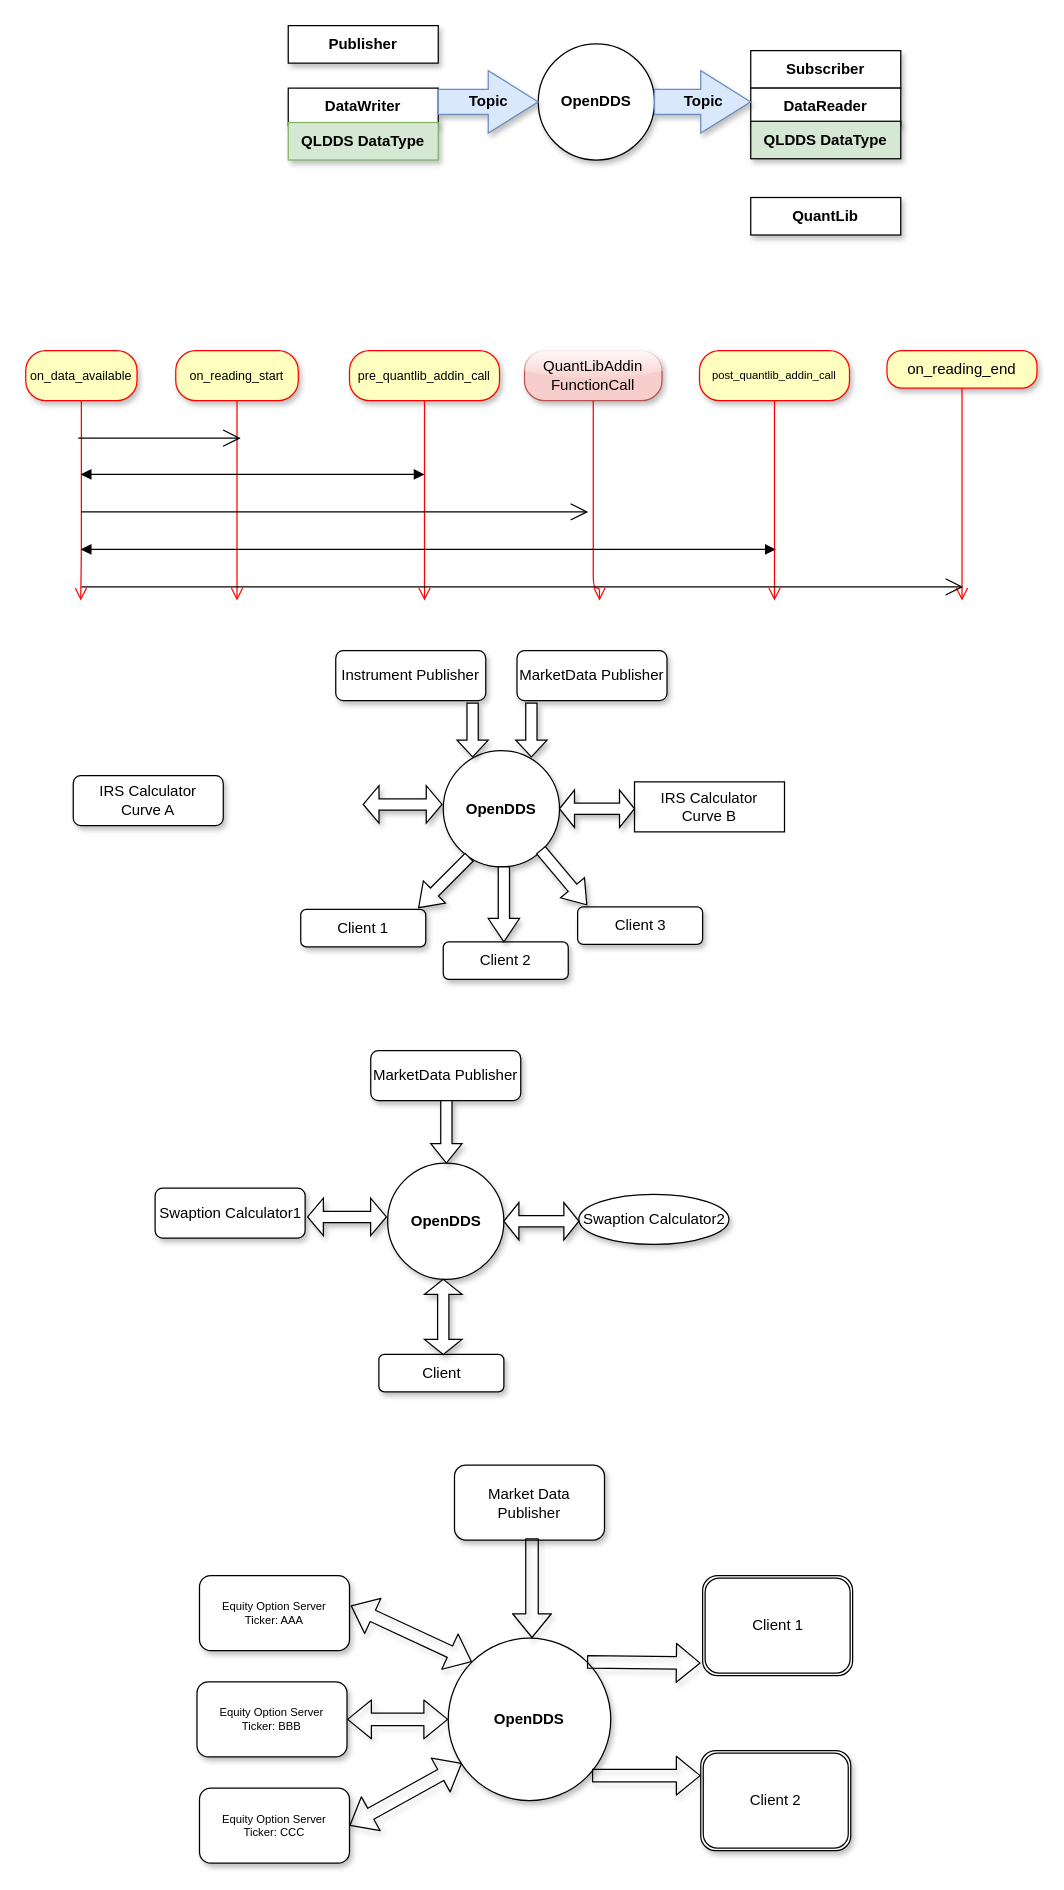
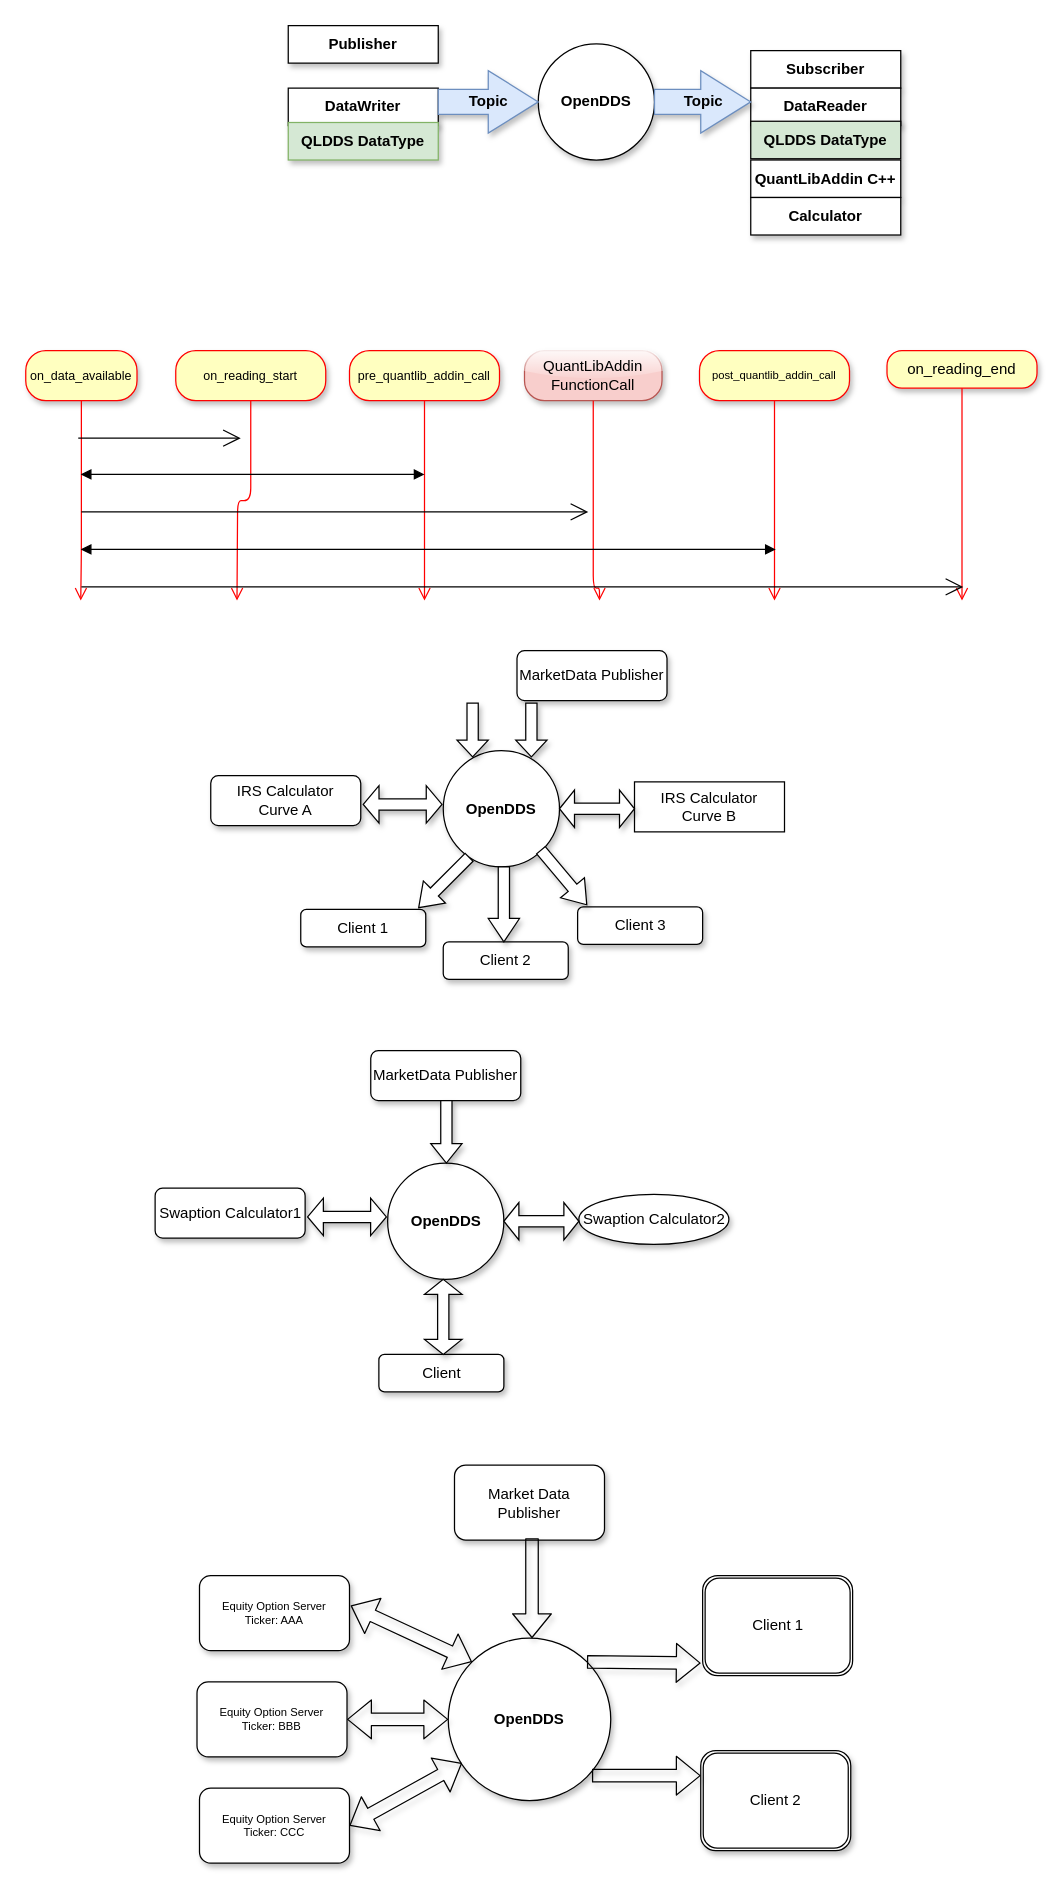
node "QuantLibAddin C++": added
node "QuantLib": label "QuantLib" -> "Calculator"
node "on_reading_start": size 123x50 -> 150x50
node "Instrument Publisher": removed
node "IRS Calculator Curve A": moved (148, 801) -> (286, 801)
